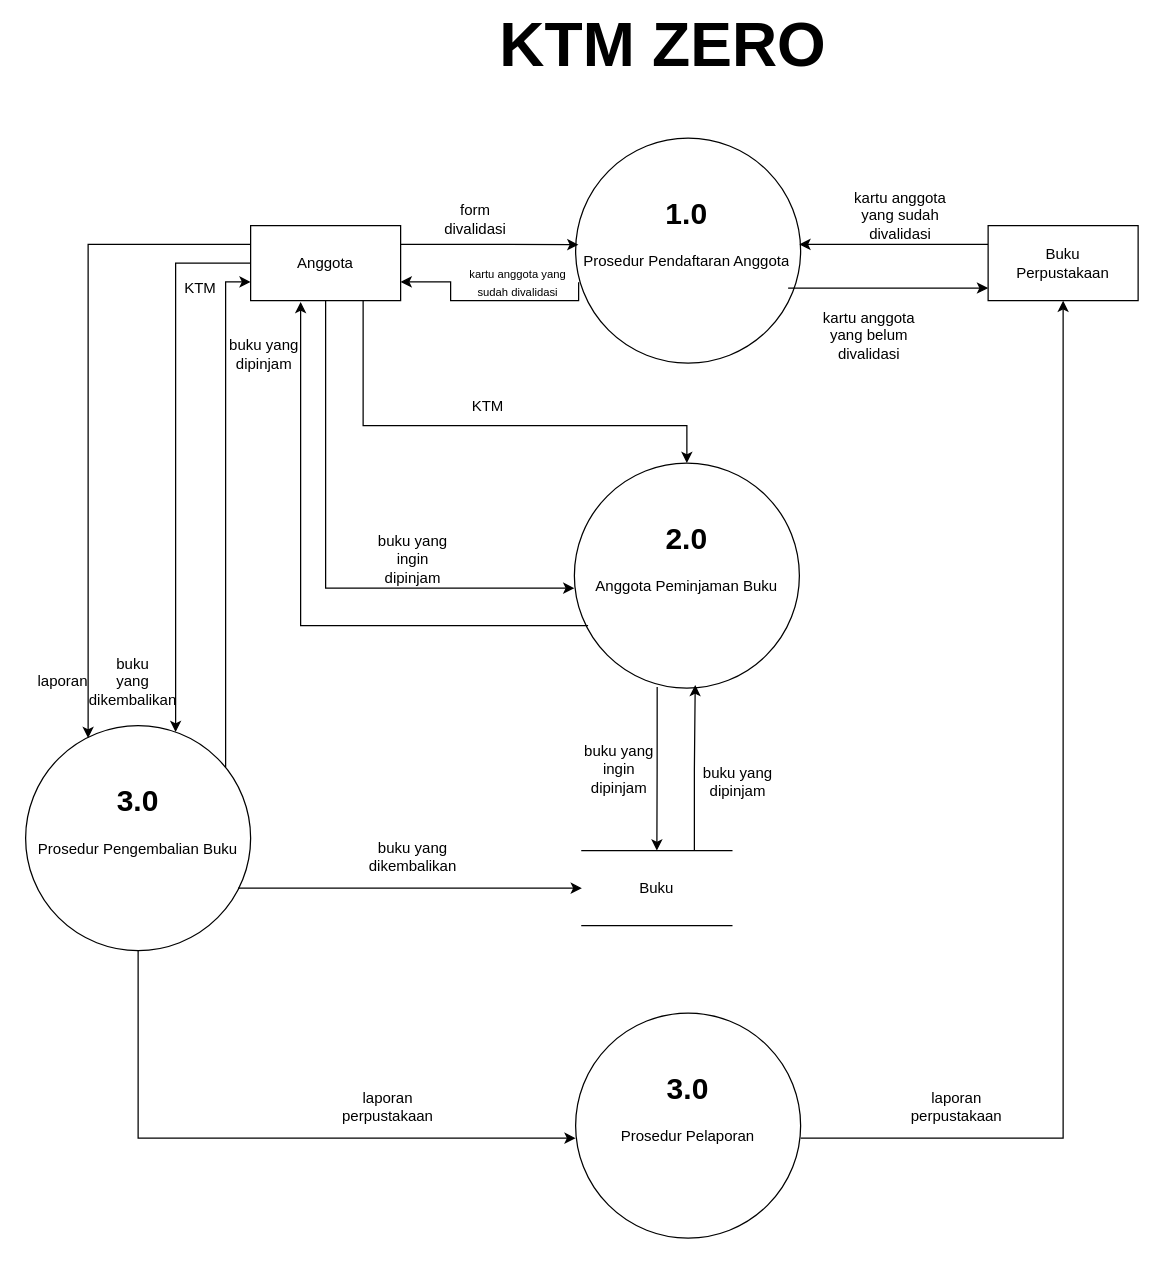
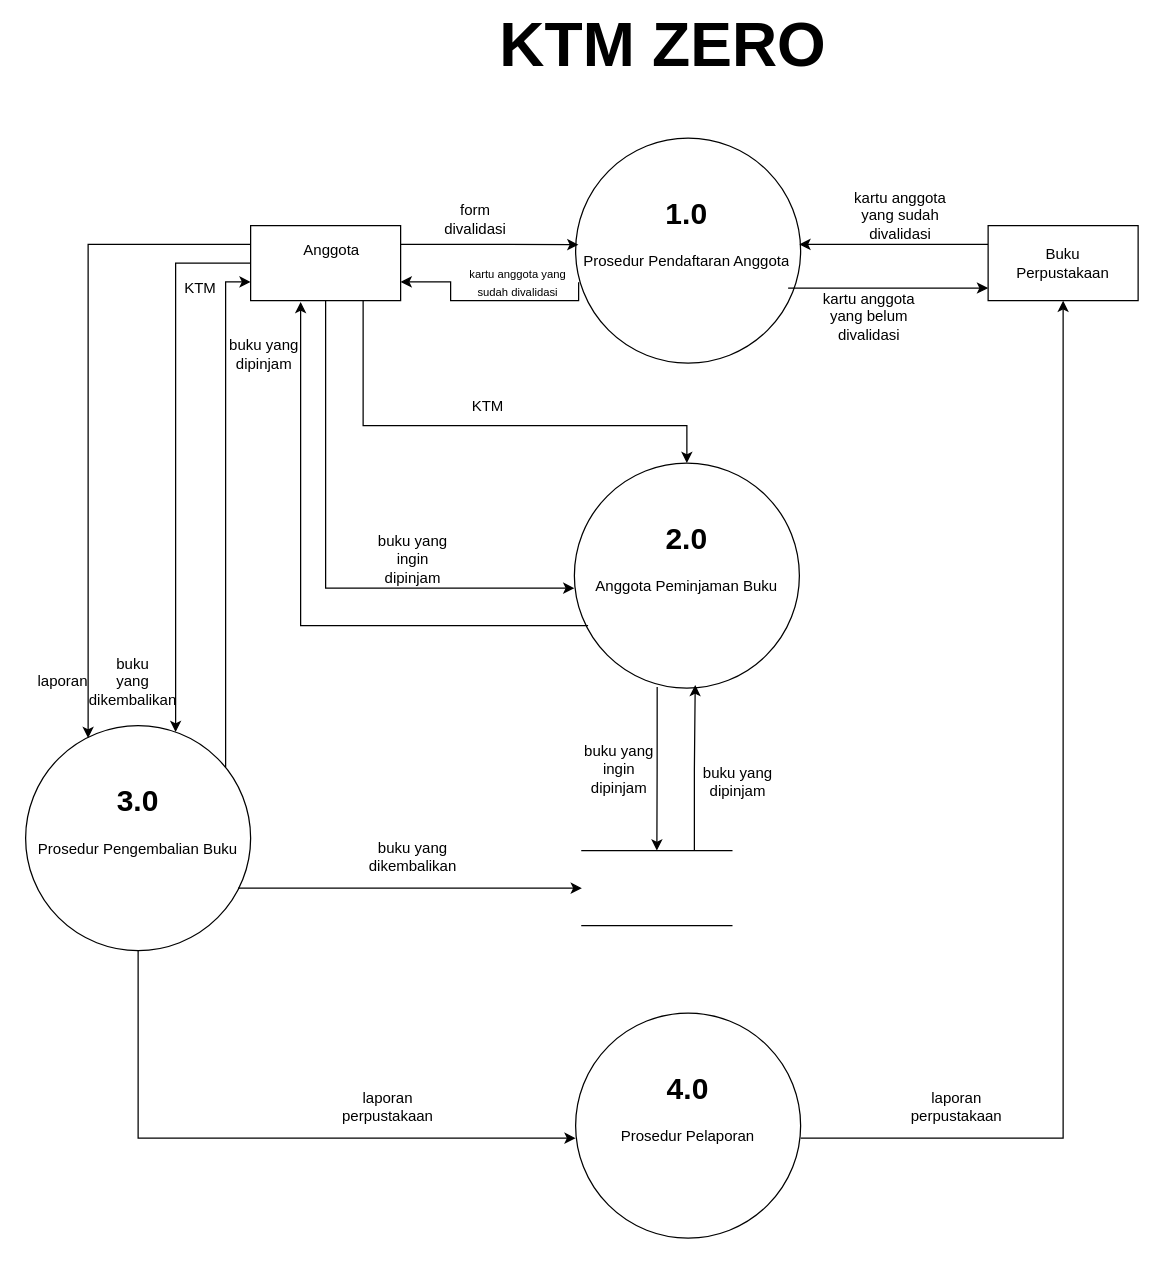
node "Anggota": moved (326, 263) -> (332, 251)
node "kartu anggota yang belum divalidasi": moved (869, 336) -> (869, 317)
node "Buku": removed
node "3.0 Prosedur Pelaporan": label "3.0 Prosedur Pelaporan" -> "4.0 Prosedur Pelaporan"
